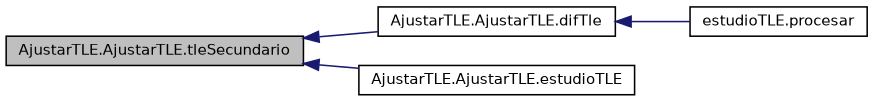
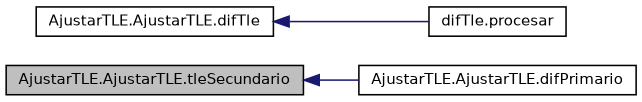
node "estudioTLE.procesar": label "estudioTLE.procesar" -> "difTle.procesar"
edge "AjustarTLE.AjustarTLE.difTle" -> "AjustarTLE.AjustarTLE.tleSecundario": removed
node "AjustarTLE.AjustarTLE.estudioTLE": label "AjustarTLE.AjustarTLE.estudioTLE" -> "AjustarTLE.AjustarTLE.difPrimario"
